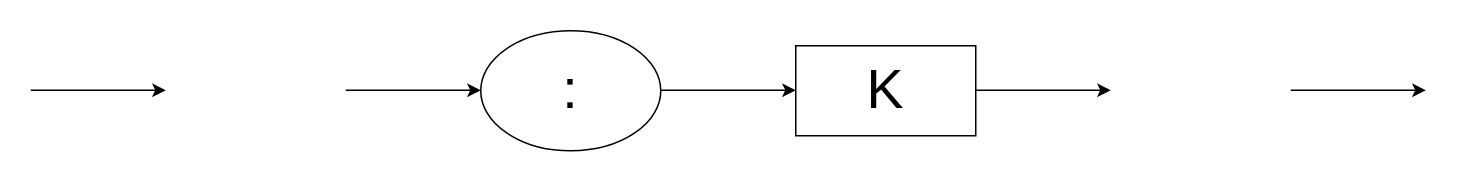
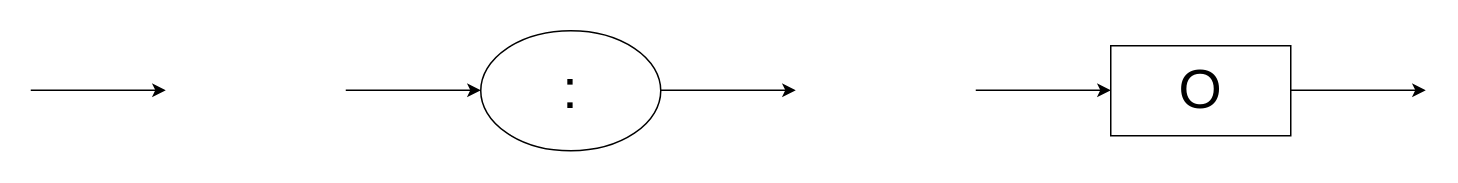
node "K": removed
node "O": added
